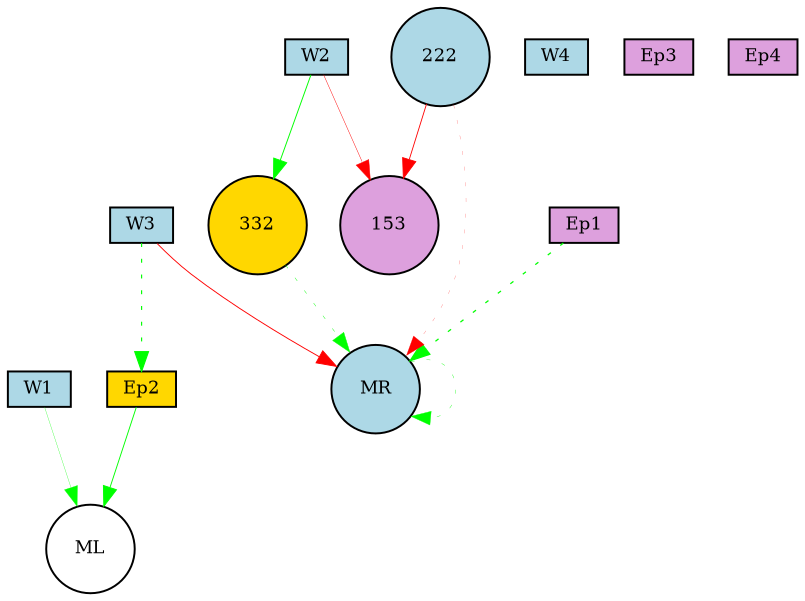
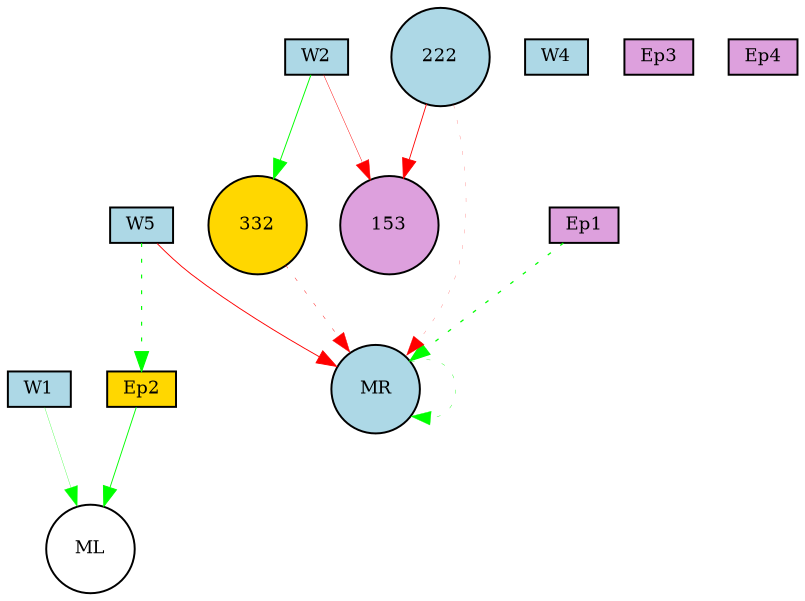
node "W3": label "W3" -> "W5"
edge "332" -> "MR": color green -> red
